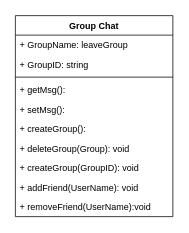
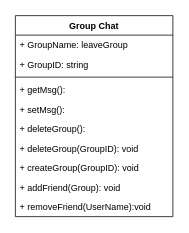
node "+ createGroup():": label "+ createGroup():" -> "+ deleteGroup():"
node "+ deleteGroup(Group): void": label "+ deleteGroup(Group): void" -> "+ deleteGroup(GroupID): void"
node "+ addFriend(UserName): void": label "+ addFriend(UserName): void" -> "+ addFriend(Group): void"
